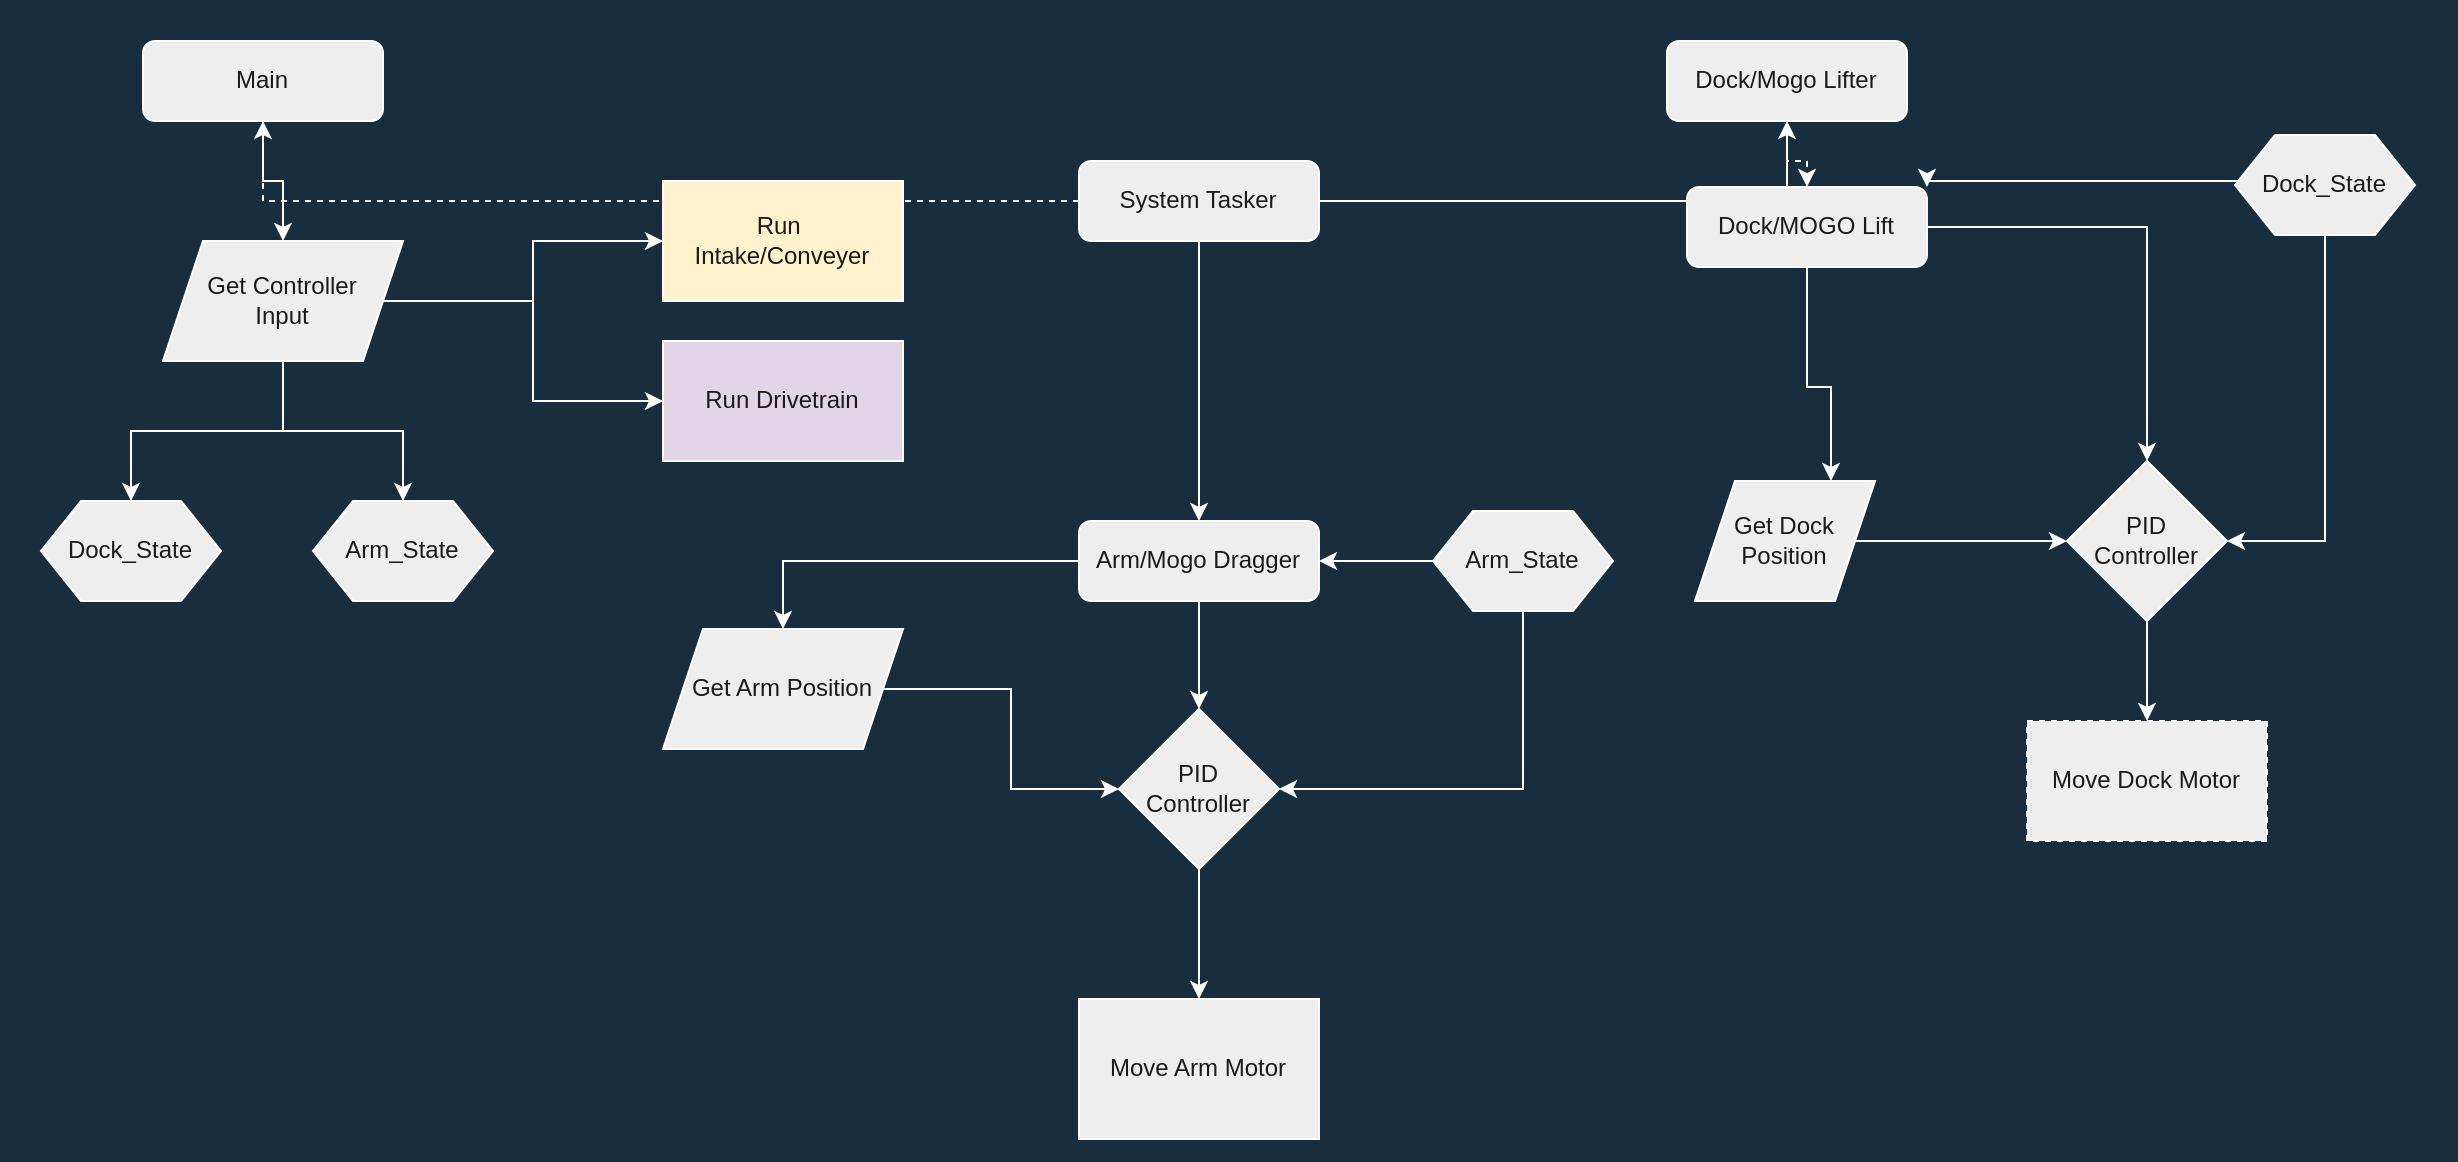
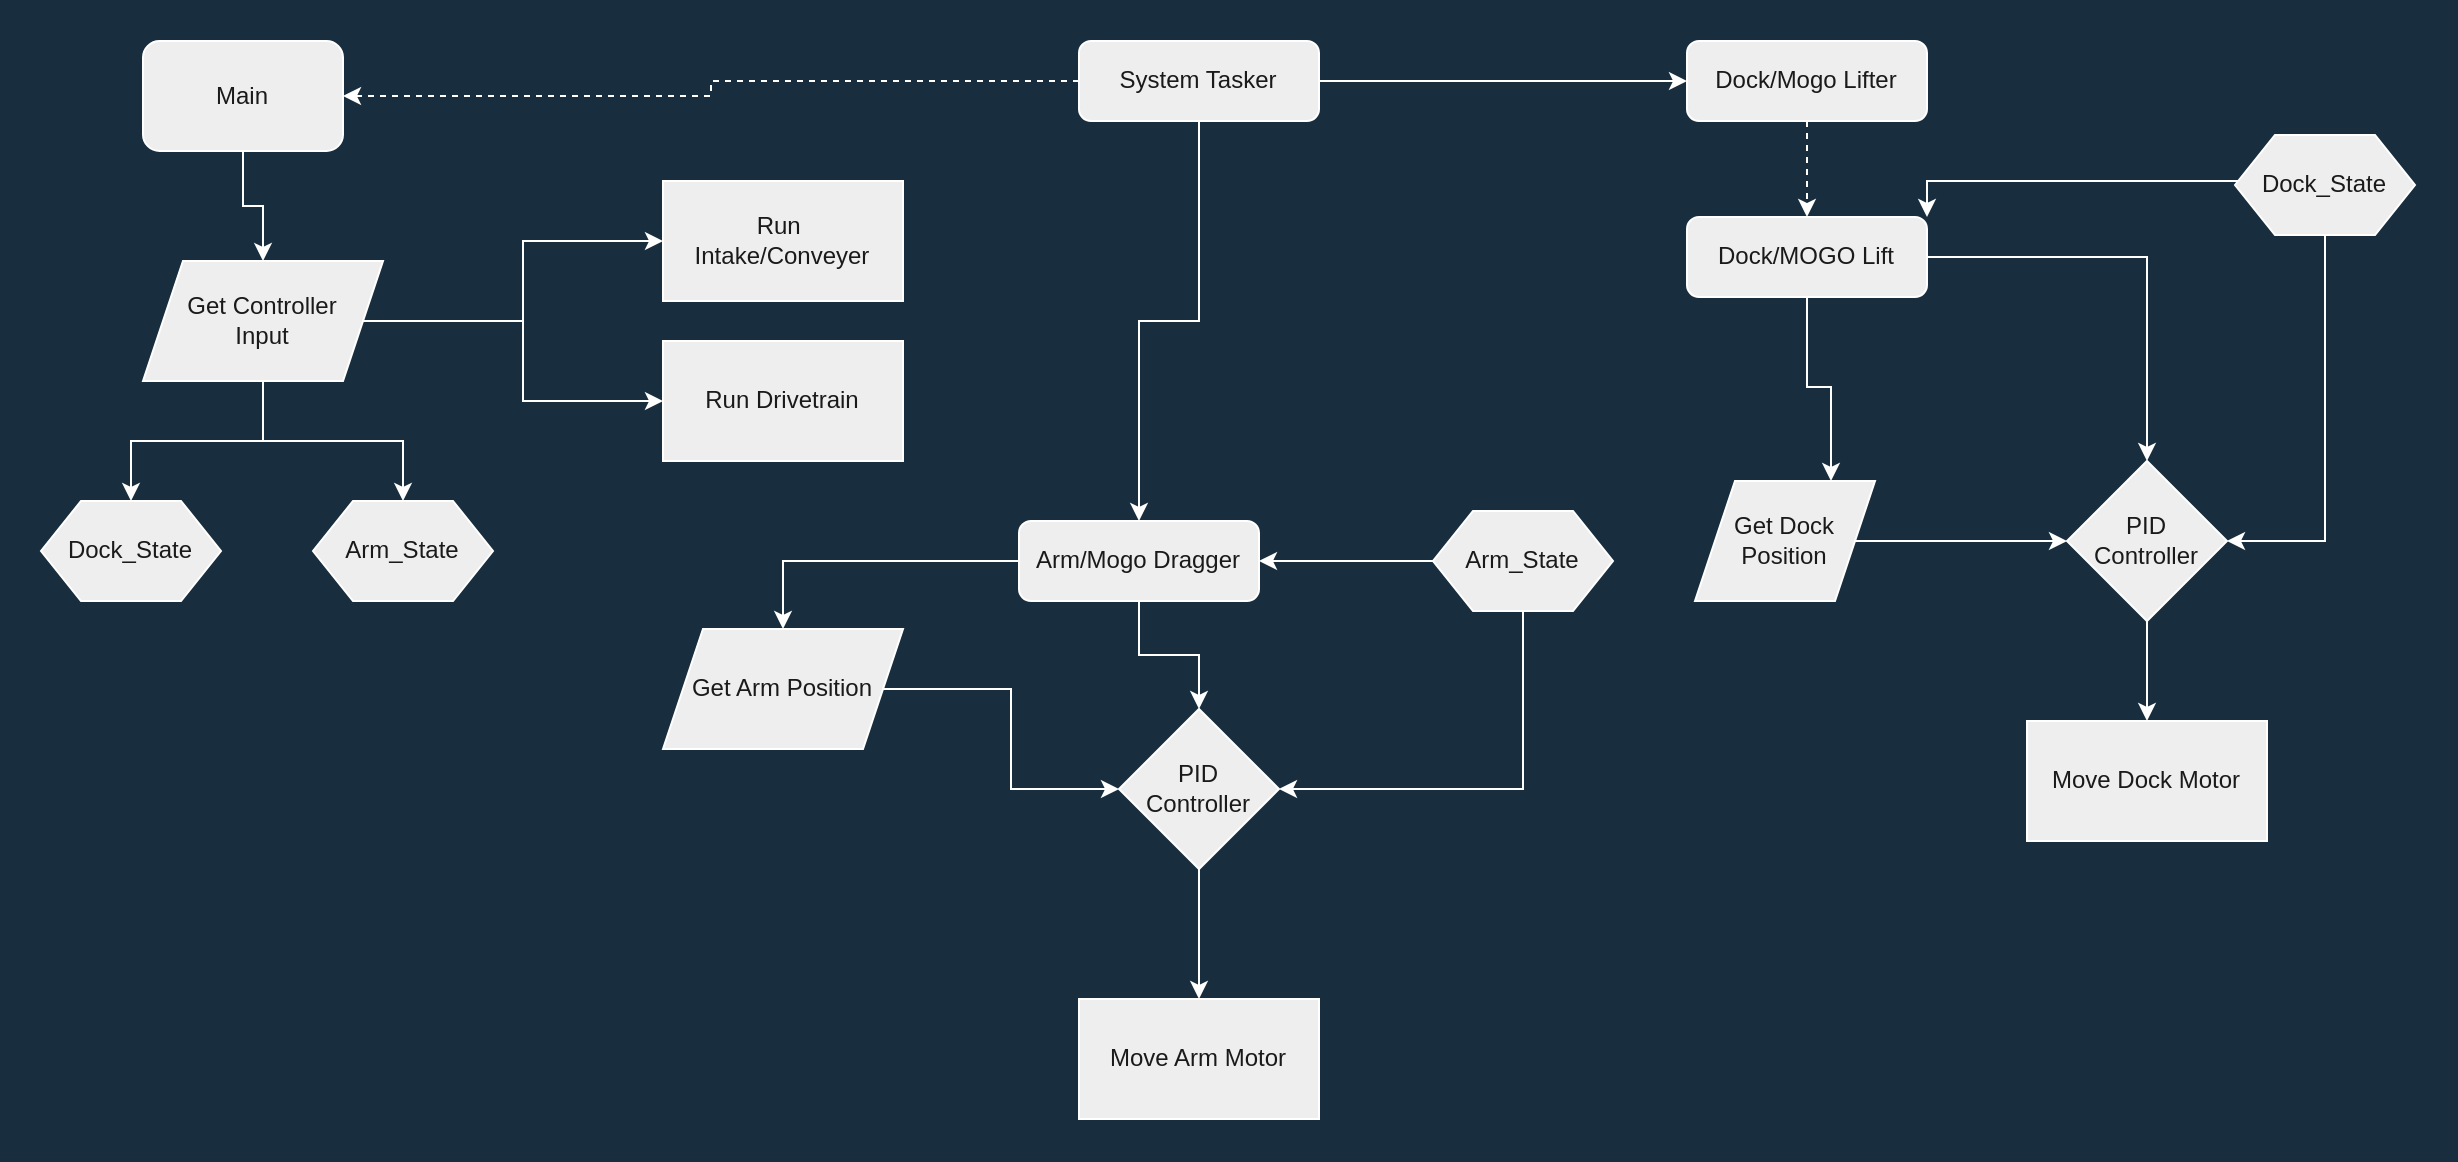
node "Main": size 240x80 -> 200x110
node "Dock/Mogo Lifter": moved (1787, 81) -> (1807, 81)
node "System Tasker": moved (1199, 201) -> (1199, 81)
node "Dock/MOGO Lift": moved (1807, 227) -> (1807, 257)
node "Run Intake/Conveyer": fillcolor #fff2cc -> #eeeeee
node "Get Controller Input": moved (283, 301) -> (263, 321)
node "Run Drivetrain": fillcolor #e1d5e7 -> #eeeeee
node "Arm/Mogo Dragger": moved (1199, 561) -> (1139, 561)
node "Move Dock Motor": style dashed -> solid
node "Move Arm Motor": size 240x140 -> 240x120
